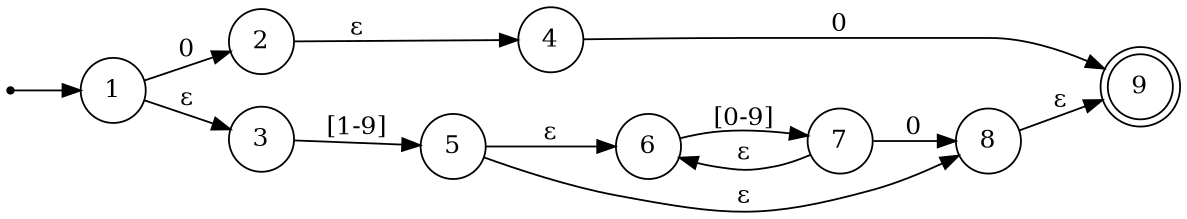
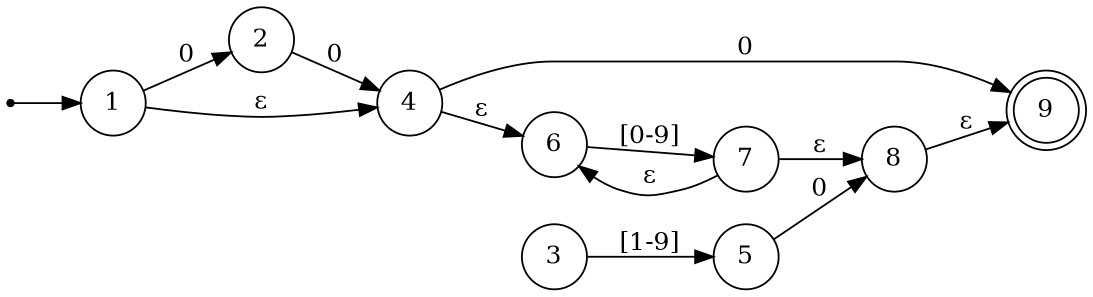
edge "2" -> "4": label "ε" -> "0"
edge "1" -> "3": now "1" -> "4"
edge "7" -> "8": label "0" -> "ε"
edge "5" -> "6": now "4" -> "6"
edge "5" -> "8": label "ε" -> "0"
